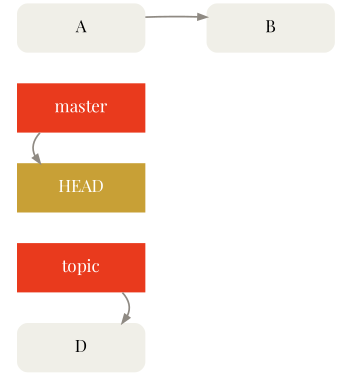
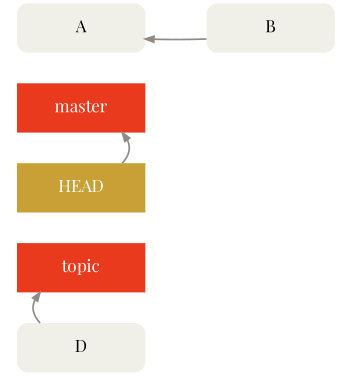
edge "A" -> "B": reversed
edge "master" -> "HEAD": reversed
edge "topic" -> "D": reversed
